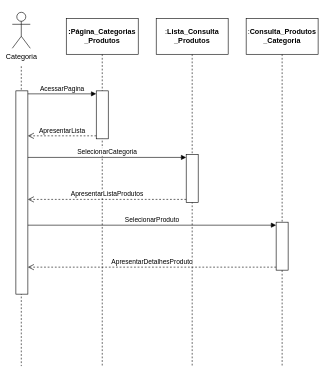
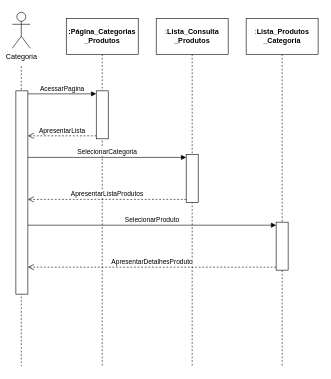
node ":Consulta_Produtos _Categoria": label ":Consulta_Produtos _Categoria" -> ":Lista_Produtos _Categoria"
